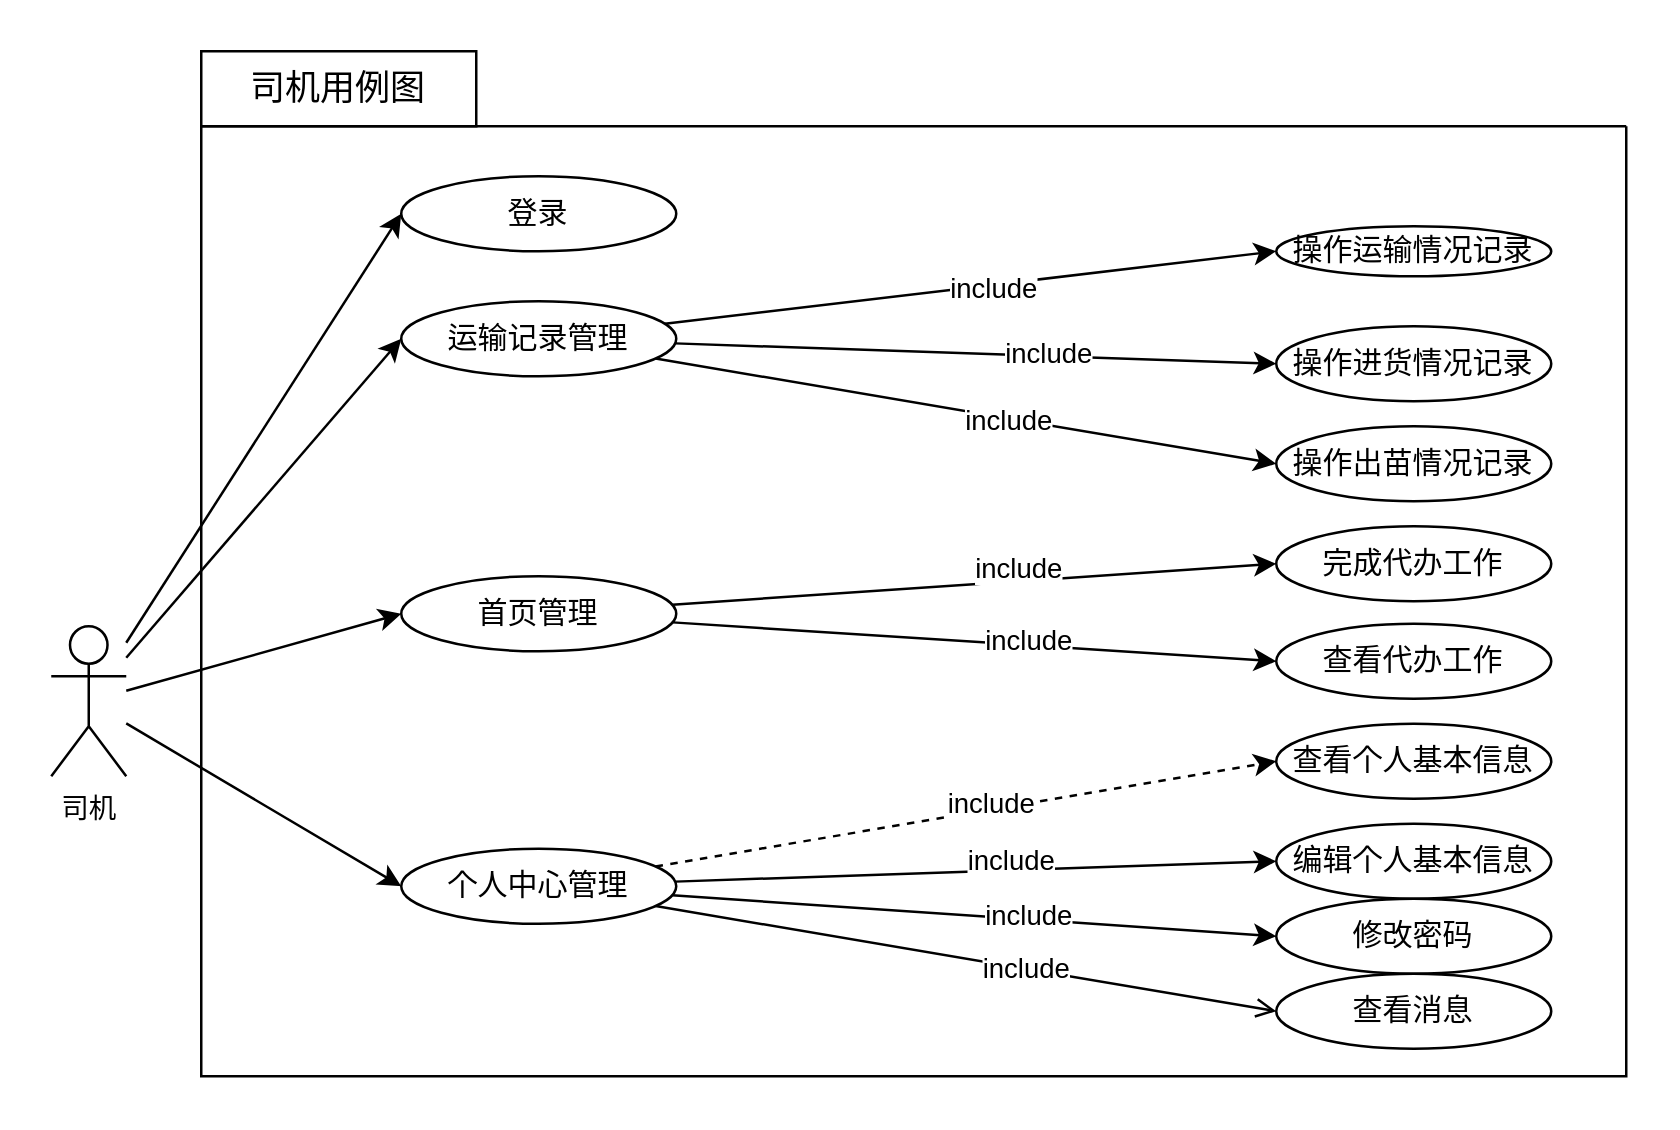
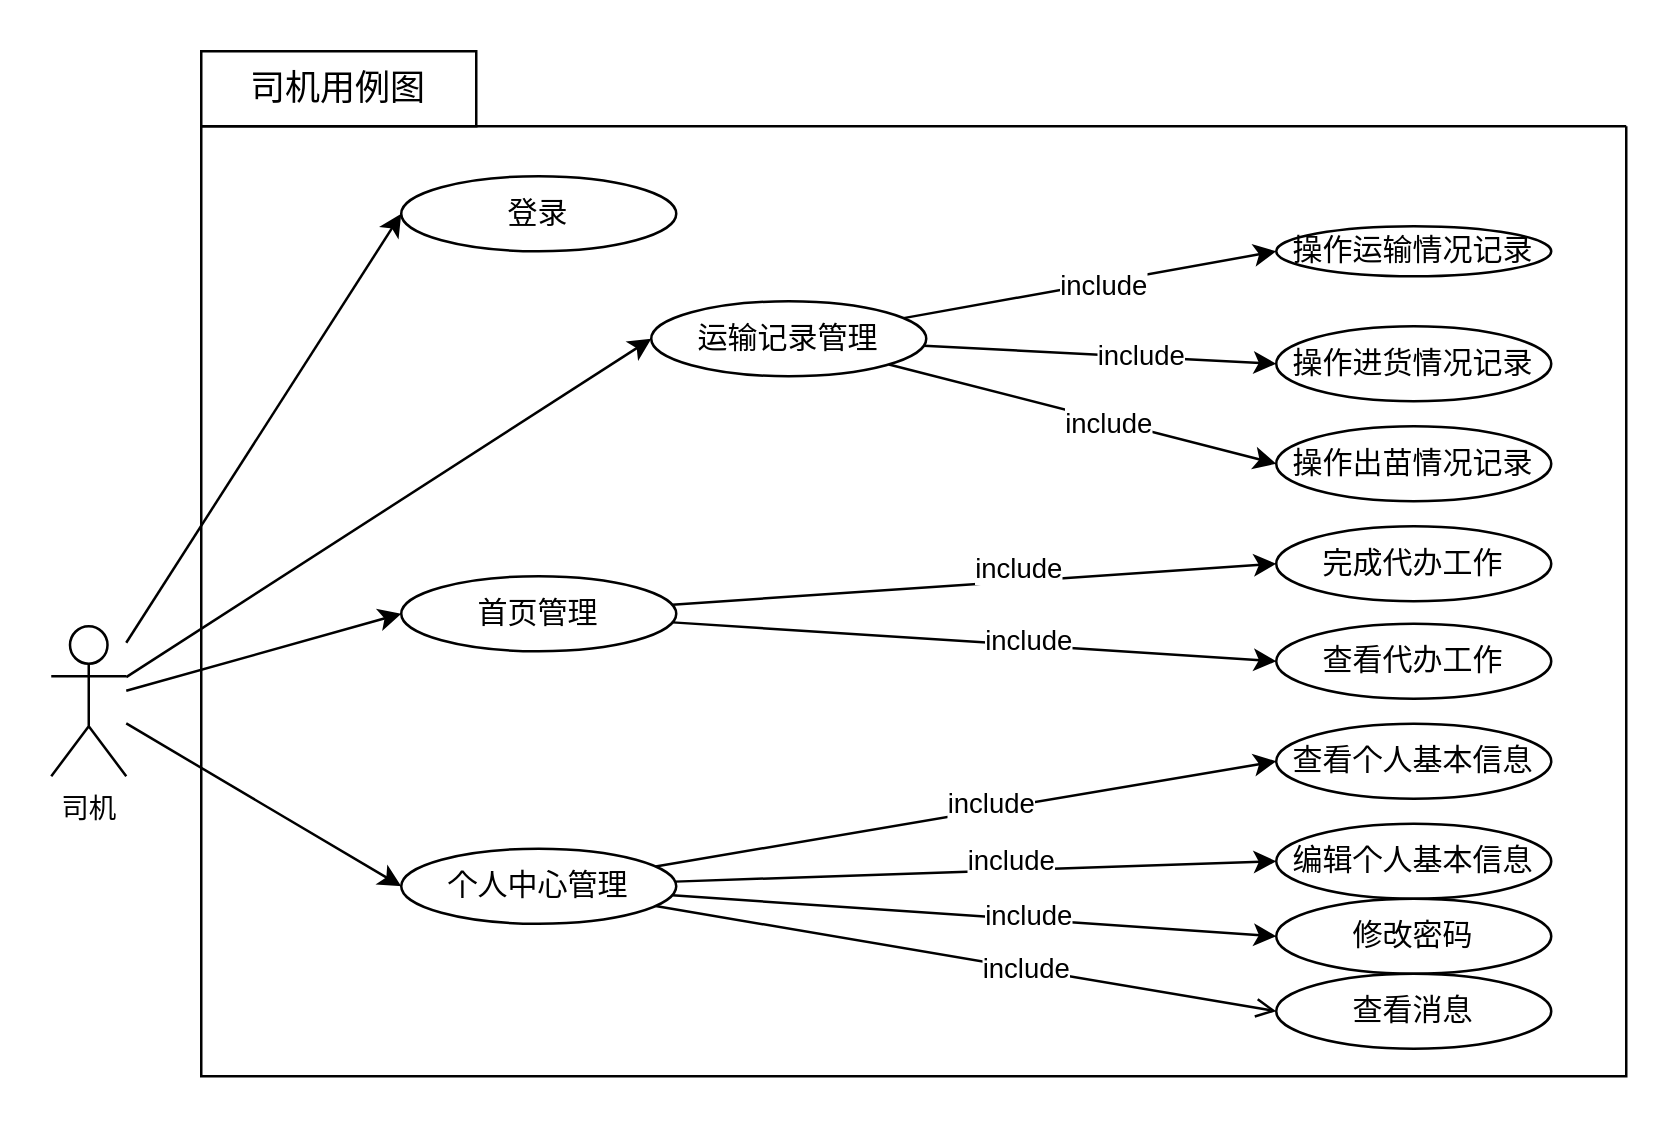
node "运输记录管理": moved (539, 339) -> (789, 339)
edge "个人中心管理" -> "查看个人基本信息": style dashed -> solid
